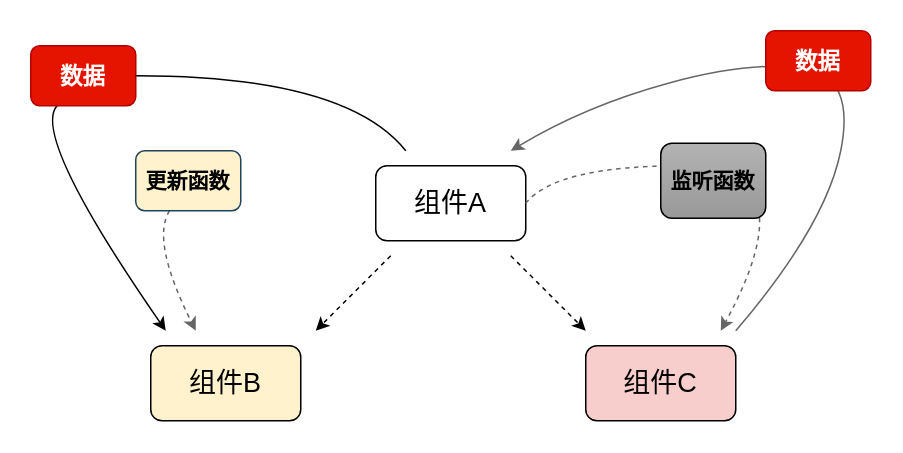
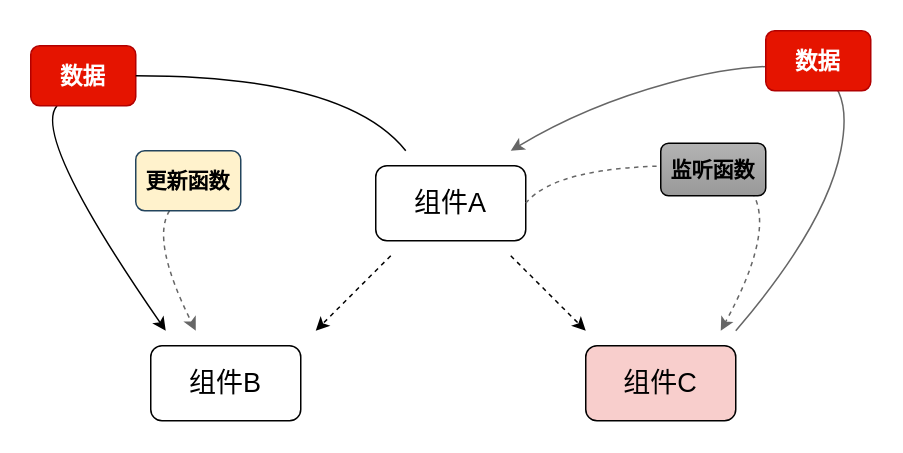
node "监听函数": size 105x75 -> 105x53
node "组件B": fillcolor #fff2cc -> #ffffff
